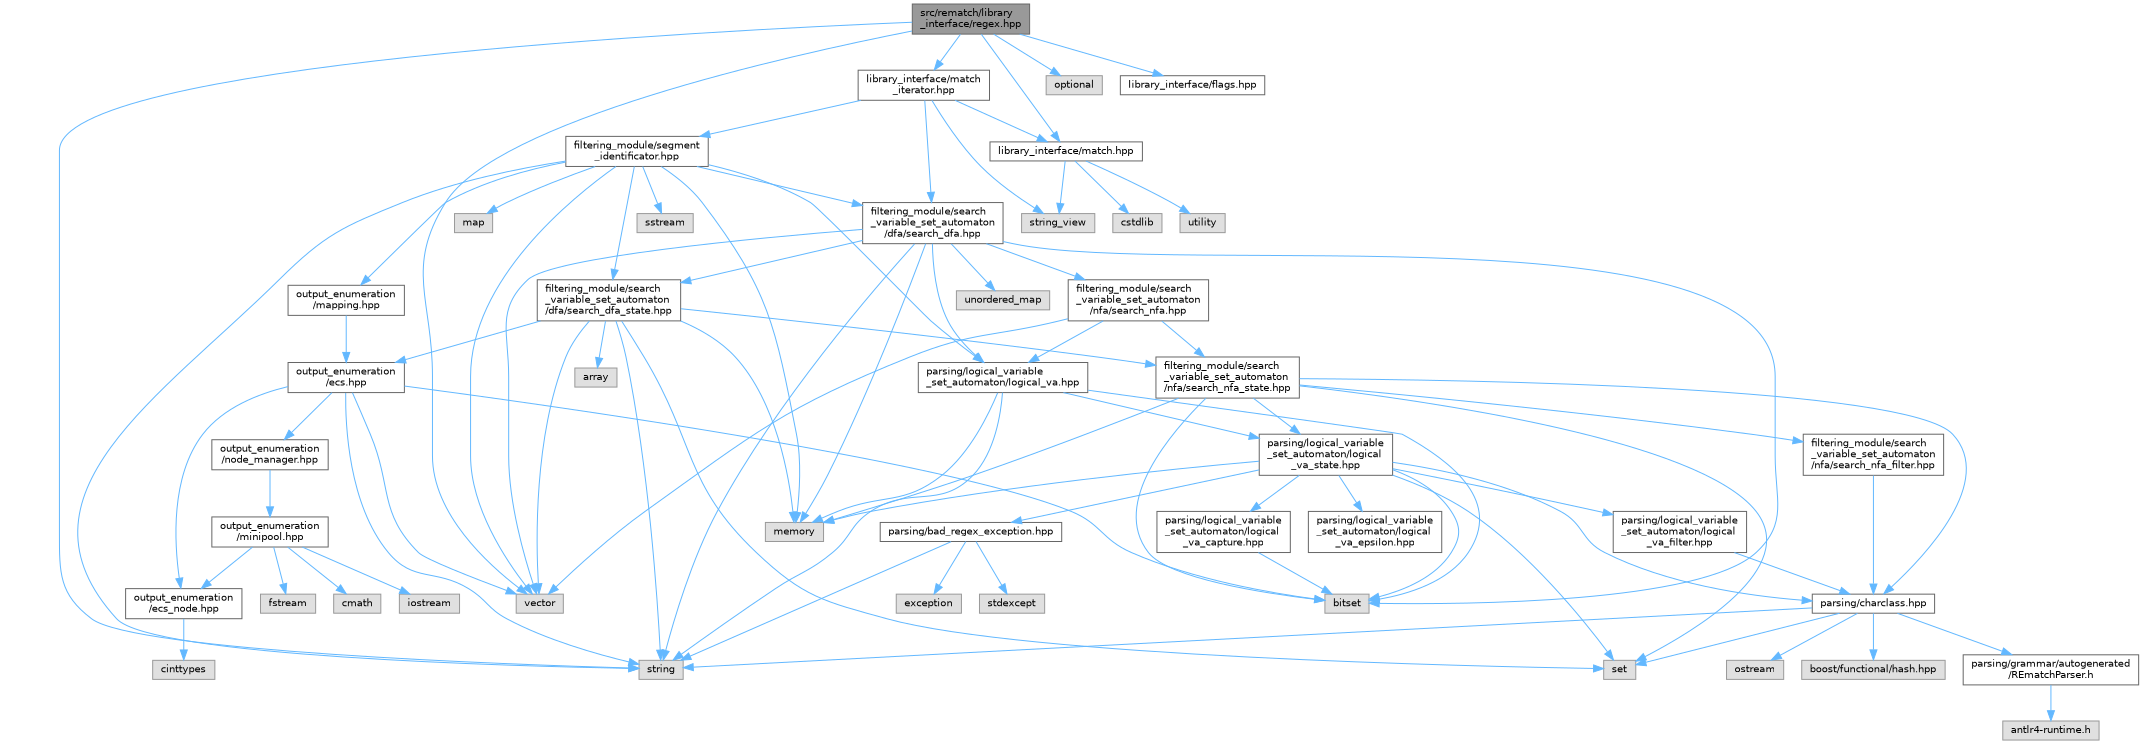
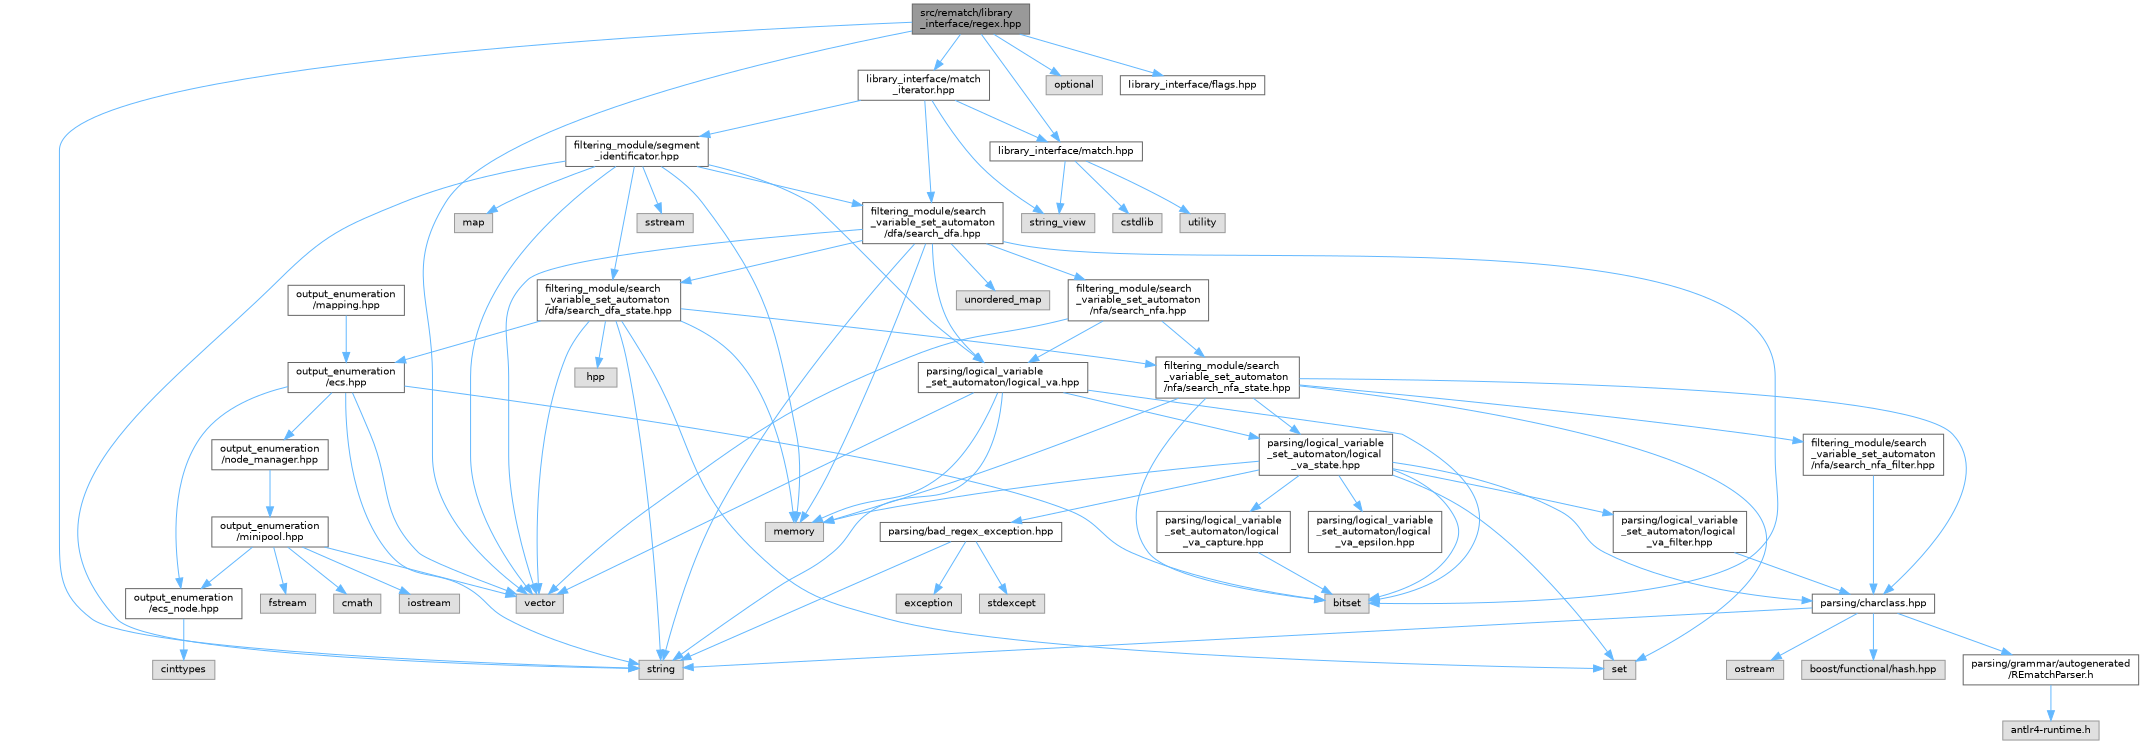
edge "filtering_module/segment _identificator.hpp" -> "output_enumeration /mapping.hpp": removed
node "array": label "array" -> "hpp"
edge "parsing/logical_variable _set_automaton/logical_va.hpp" -> "vector": added
edge "output_enumeration /minipool.hpp" -> "vector": added
edge "parsing/charclass.hpp" -> "set": removed
